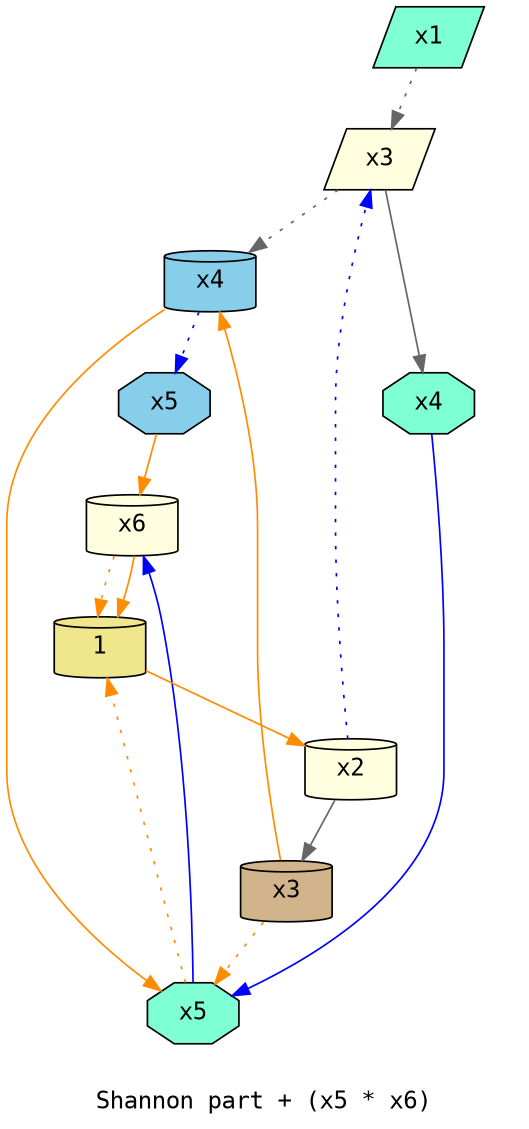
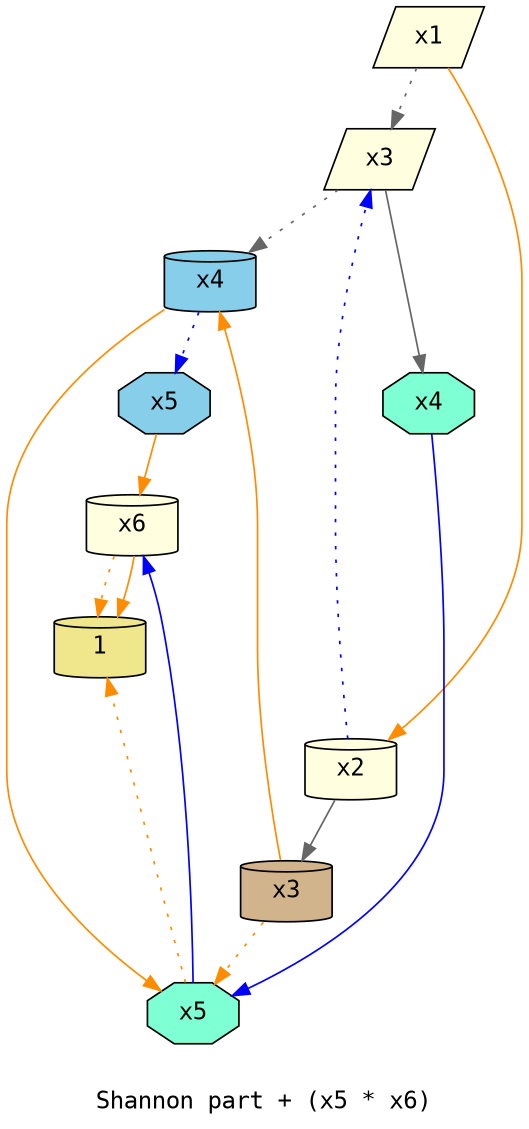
node "x1": fillcolor aquamarine -> lightyellow
edge "1" -> "x2": now "x1" -> "x2"
